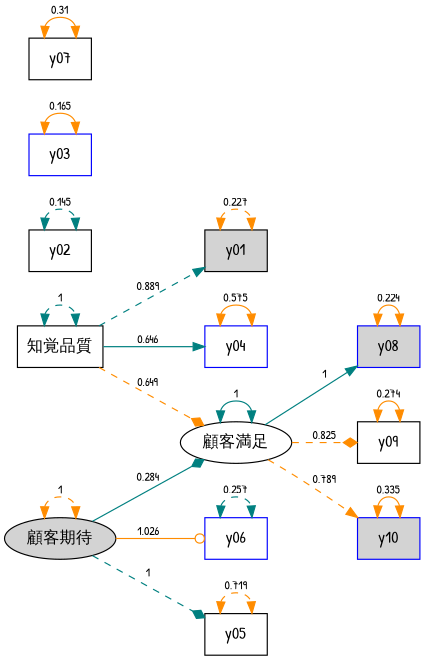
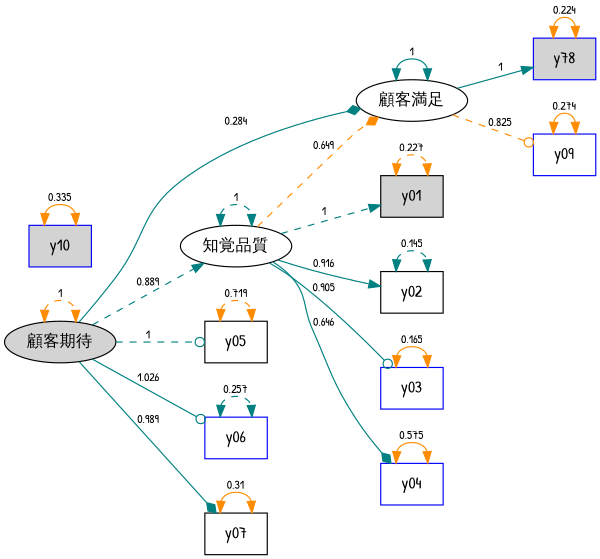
edge "知覚品質" -> "y02": added, label "0.916"
edge "知覚品質" -> "y01": label "0.889" -> "1"
edge "顧客期待" -> "知覚品質": added, label "0.889"
edge "知覚品質" -> "y03": added, label "0.905"
node "知覚品質": shape box -> ellipse
edge "知覚品質" -> "y04": arrowhead normal -> diamond
node "y08": label "y08" -> "y78"
edge "顧客期待" -> "y07": added, label "0.989"
edge "顧客満足" -> "y09": arrowhead diamond -> odot
node "y09": color black -> blue
edge "顧客満足" -> "y10": removed, label "0.789"
edge "顧客期待" -> "y06": color darkorange -> teal
edge "顧客期待" -> "y05": arrowhead diamond -> odot
